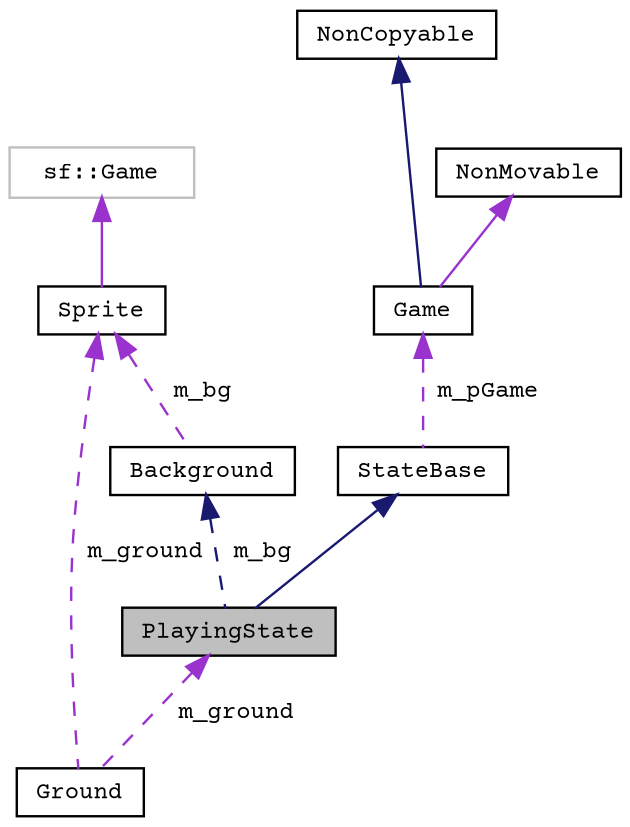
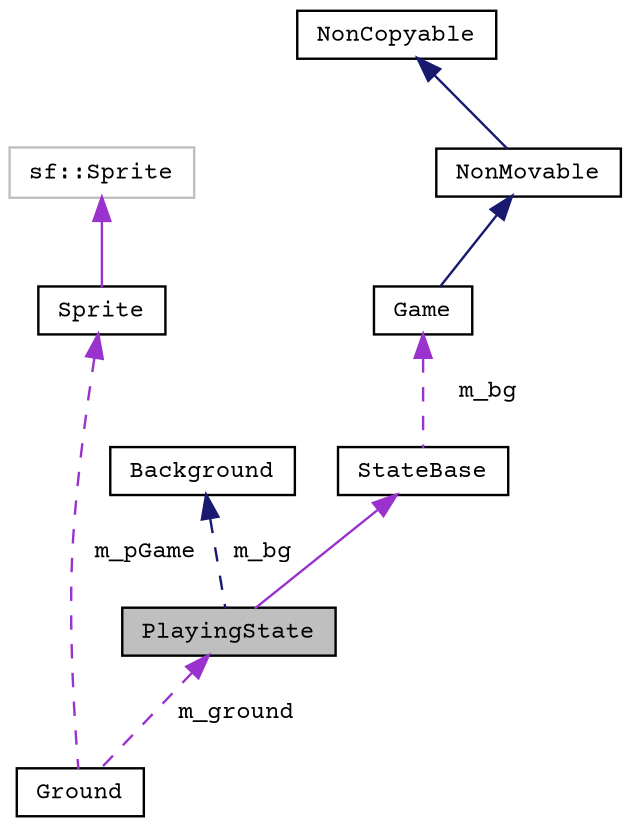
node "sf::Game": label "sf::Game" -> "sf::Sprite"
edge "Game" -> "NonCopyable": now "NonMovable" -> "NonCopyable"
edge "Game" -> "NonMovable": color darkorchid3 -> midnightblue
edge "StateBase" -> "Game": label " m_pGame" -> " m_bg"
edge "Background" -> "Sprite": removed, label "m_bg"
edge "Ground" -> "Sprite": label " m_ground" -> " m_pGame"
edge "PlayingState" -> "StateBase": color midnightblue -> darkorchid3
